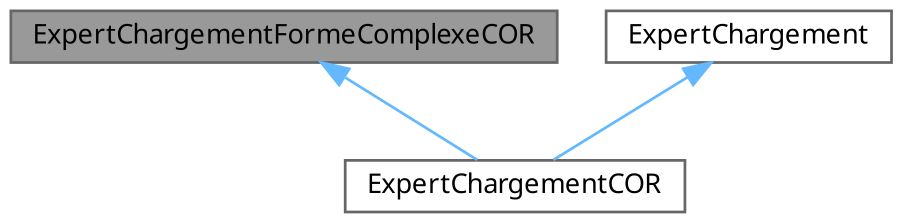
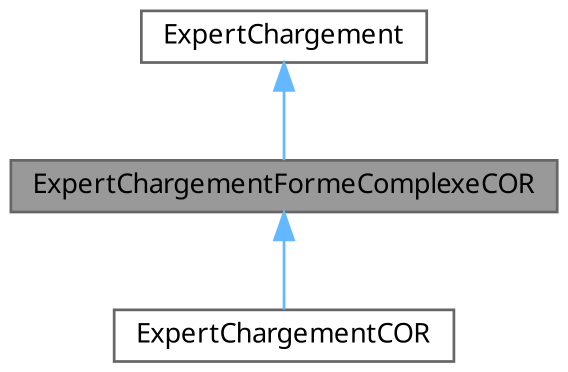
edge "ExpertChargementCOR" -> "ExpertChargement": now "ExpertChargementFormeComplexeCOR" -> "ExpertChargement"
